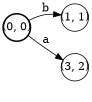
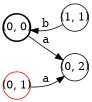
edge "(0, 0)" -> "(1, 1)": reversed
node "(3, 2)": label "(3, 2)" -> "(0, 2)"
node "(0, 1)": added
